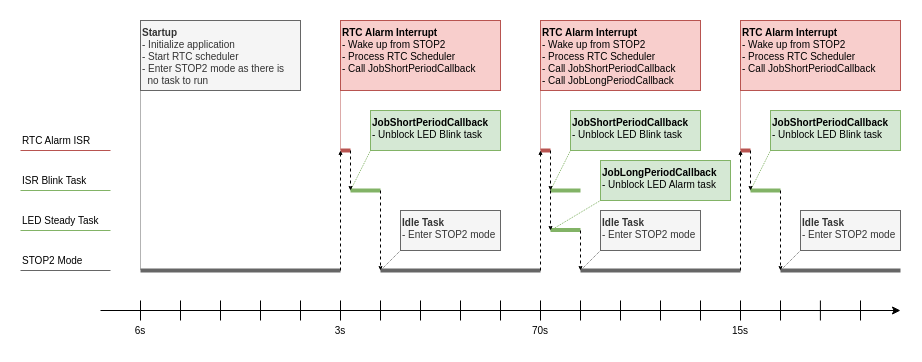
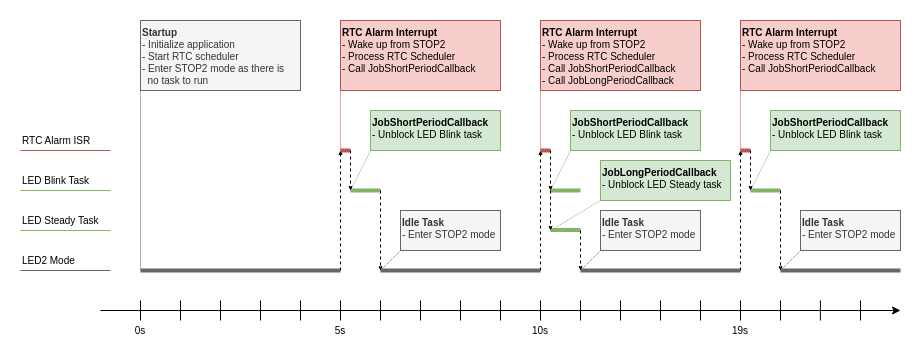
node "JobLongPeriodCallback - Unblock LED Alarm task": label "JobLongPeriodCallback - Unblock LED Alarm task" -> "JobLongPeriodCallback - Unblock LED Steady task"
node "ISR Blink Task": label "ISR Blink Task" -> "LED Blink Task"
node "STOP2 Mode": label "STOP2 Mode" -> "LED2 Mode"
node "6s": label "6s" -> "0s"
node "3s": label "3s" -> "5s"
node "70s": label "70s" -> "10s"
node "15s": label "15s" -> "19s"
